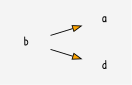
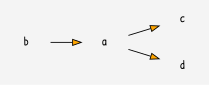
node "c": added
edge "b" -> "d": now "a" -> "d"
